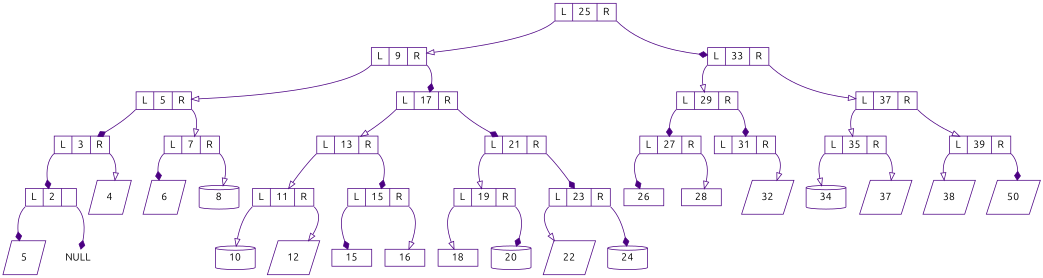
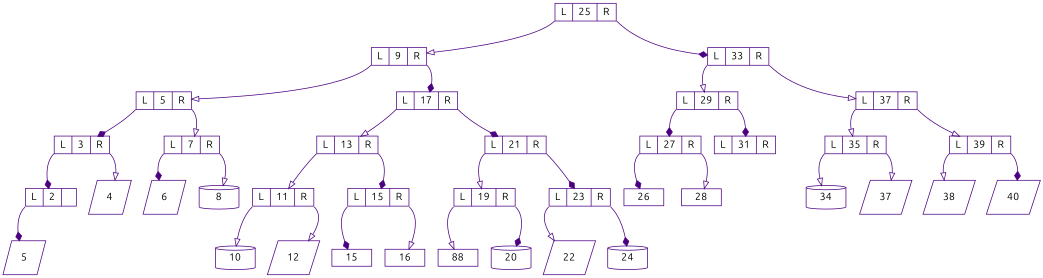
node "32": removed
node "50": label "50" -> "40"
node "NULL": removed
node "18": label "18" -> "88"
